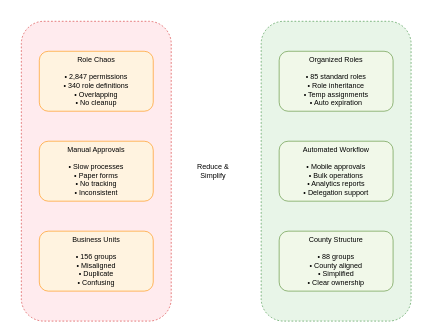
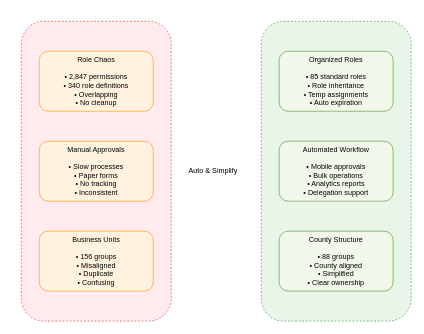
node "Reduce & Simplify": label "Reduce & Simplify" -> "Auto & Simplify"
